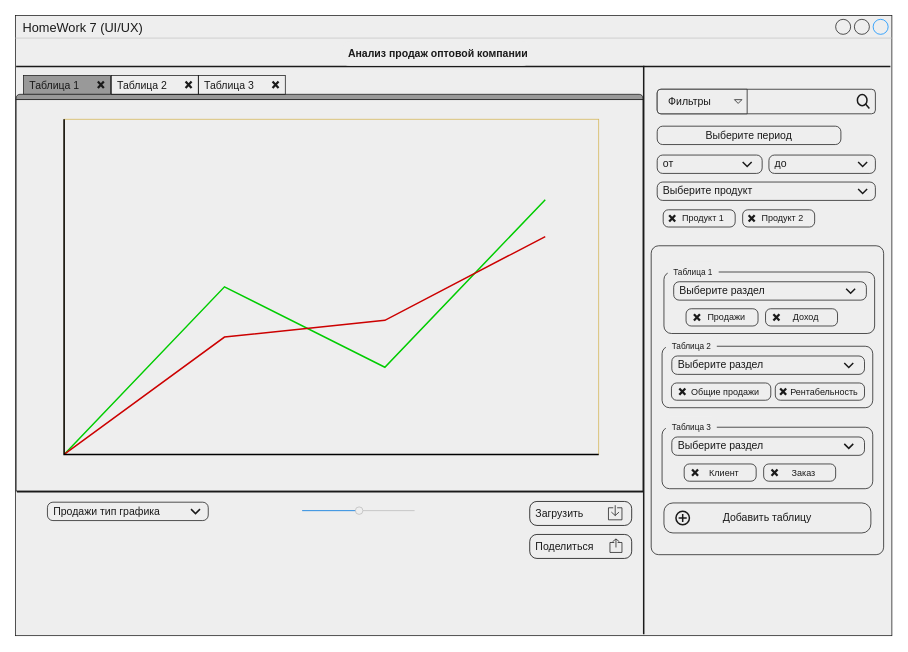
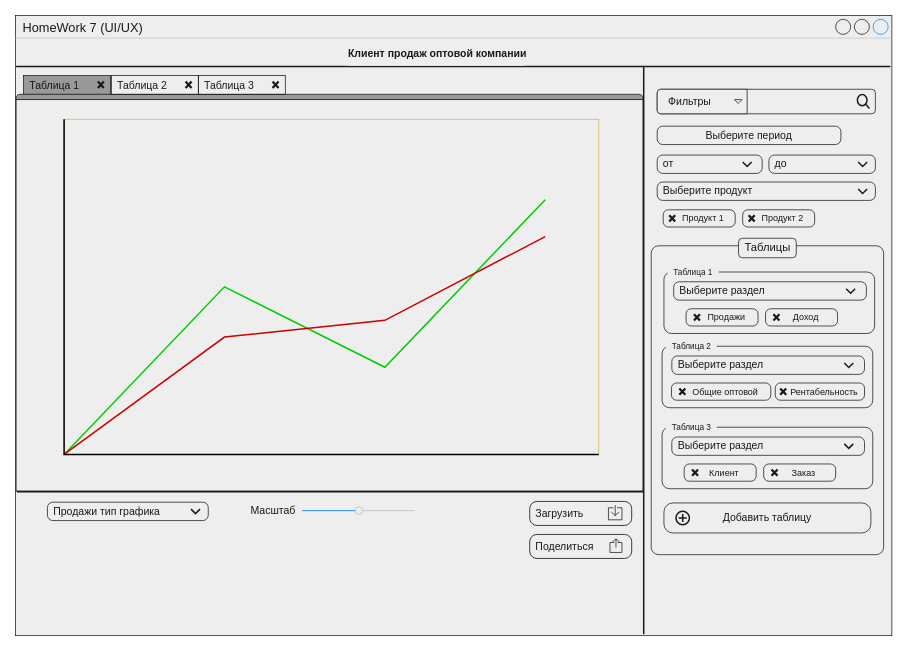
node "Анализ продаж оптовой компании": label "Анализ продаж оптовой компании" -> "Клиент продаж оптовой компании"
node "Таблицы": added
node "Общие продажи": label "Общие продажи" -> "Общие оптовой"
node "Масштаб": added
